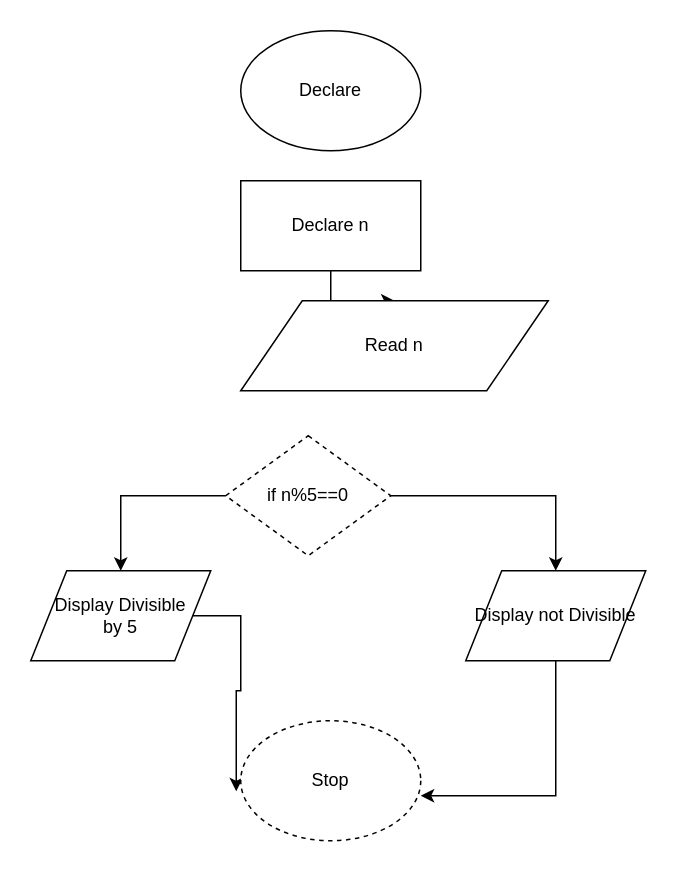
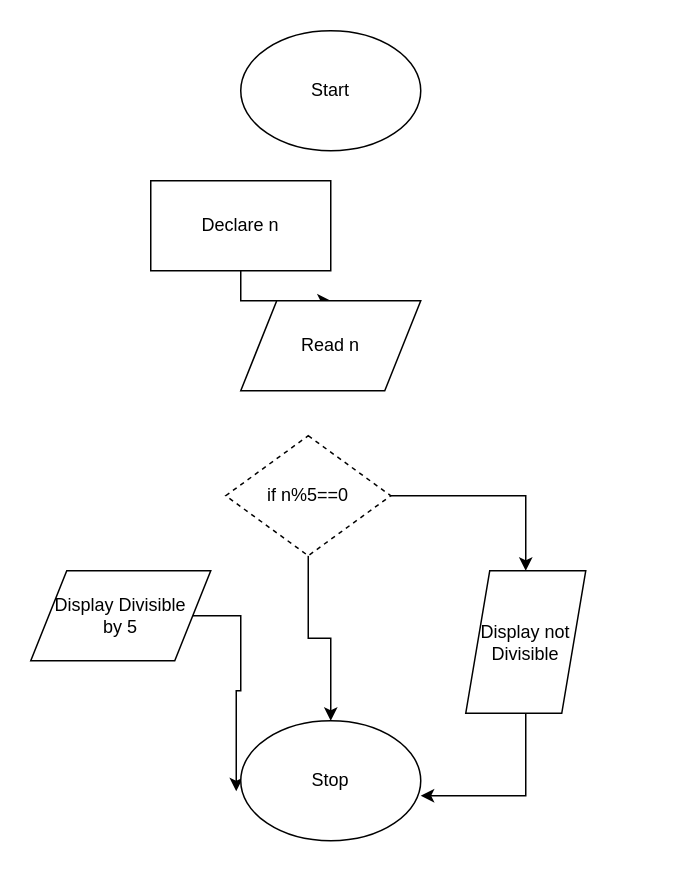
node "Declare": label "Declare" -> "Start"
node "Declare n": moved (331, 226) -> (241, 226)
node "Read n": size 308x90 -> 180x90
edge "if n%5==0" -> "Display Divisible by 5": now "if n%5==0" -> "Stop"
node "Display not Divisible": size 180x90 -> 120x143
node "Stop": style dashed -> solid
